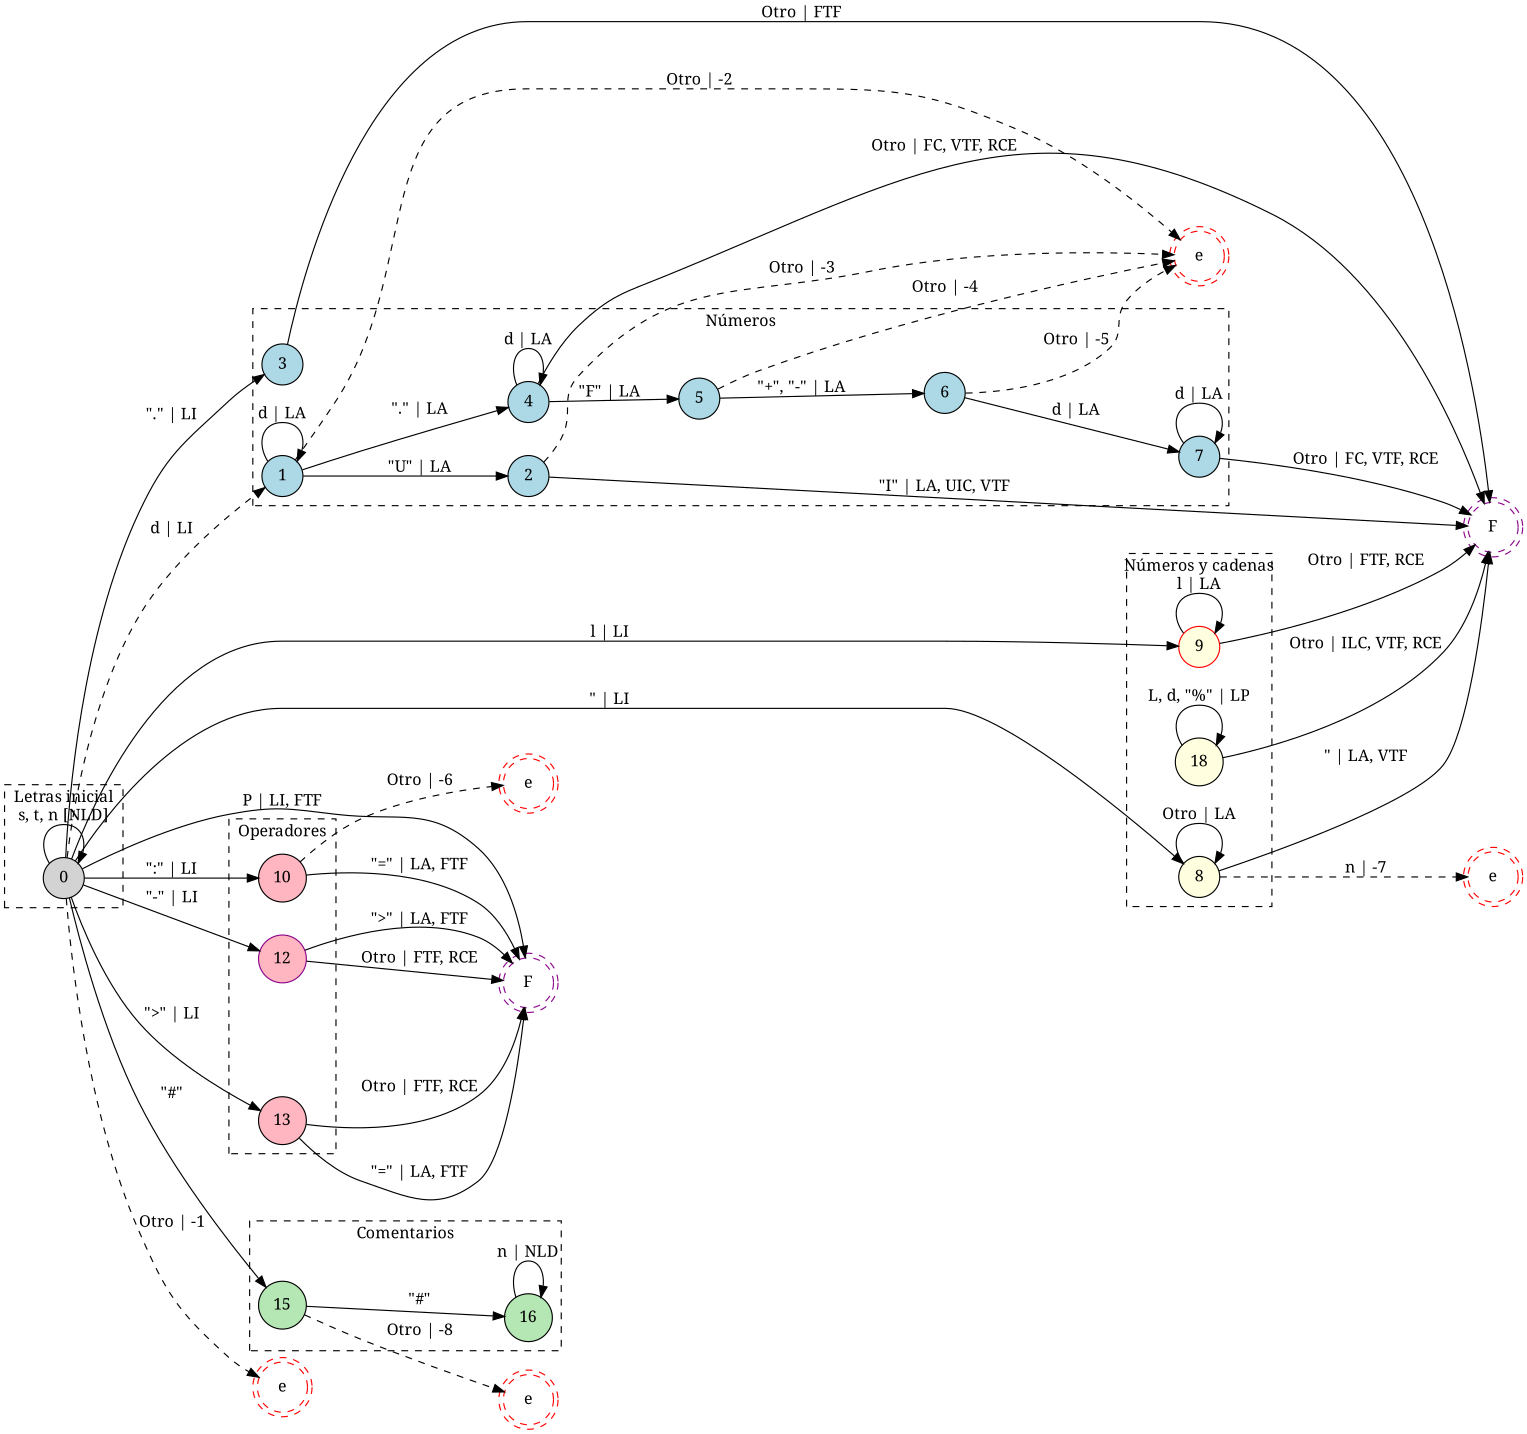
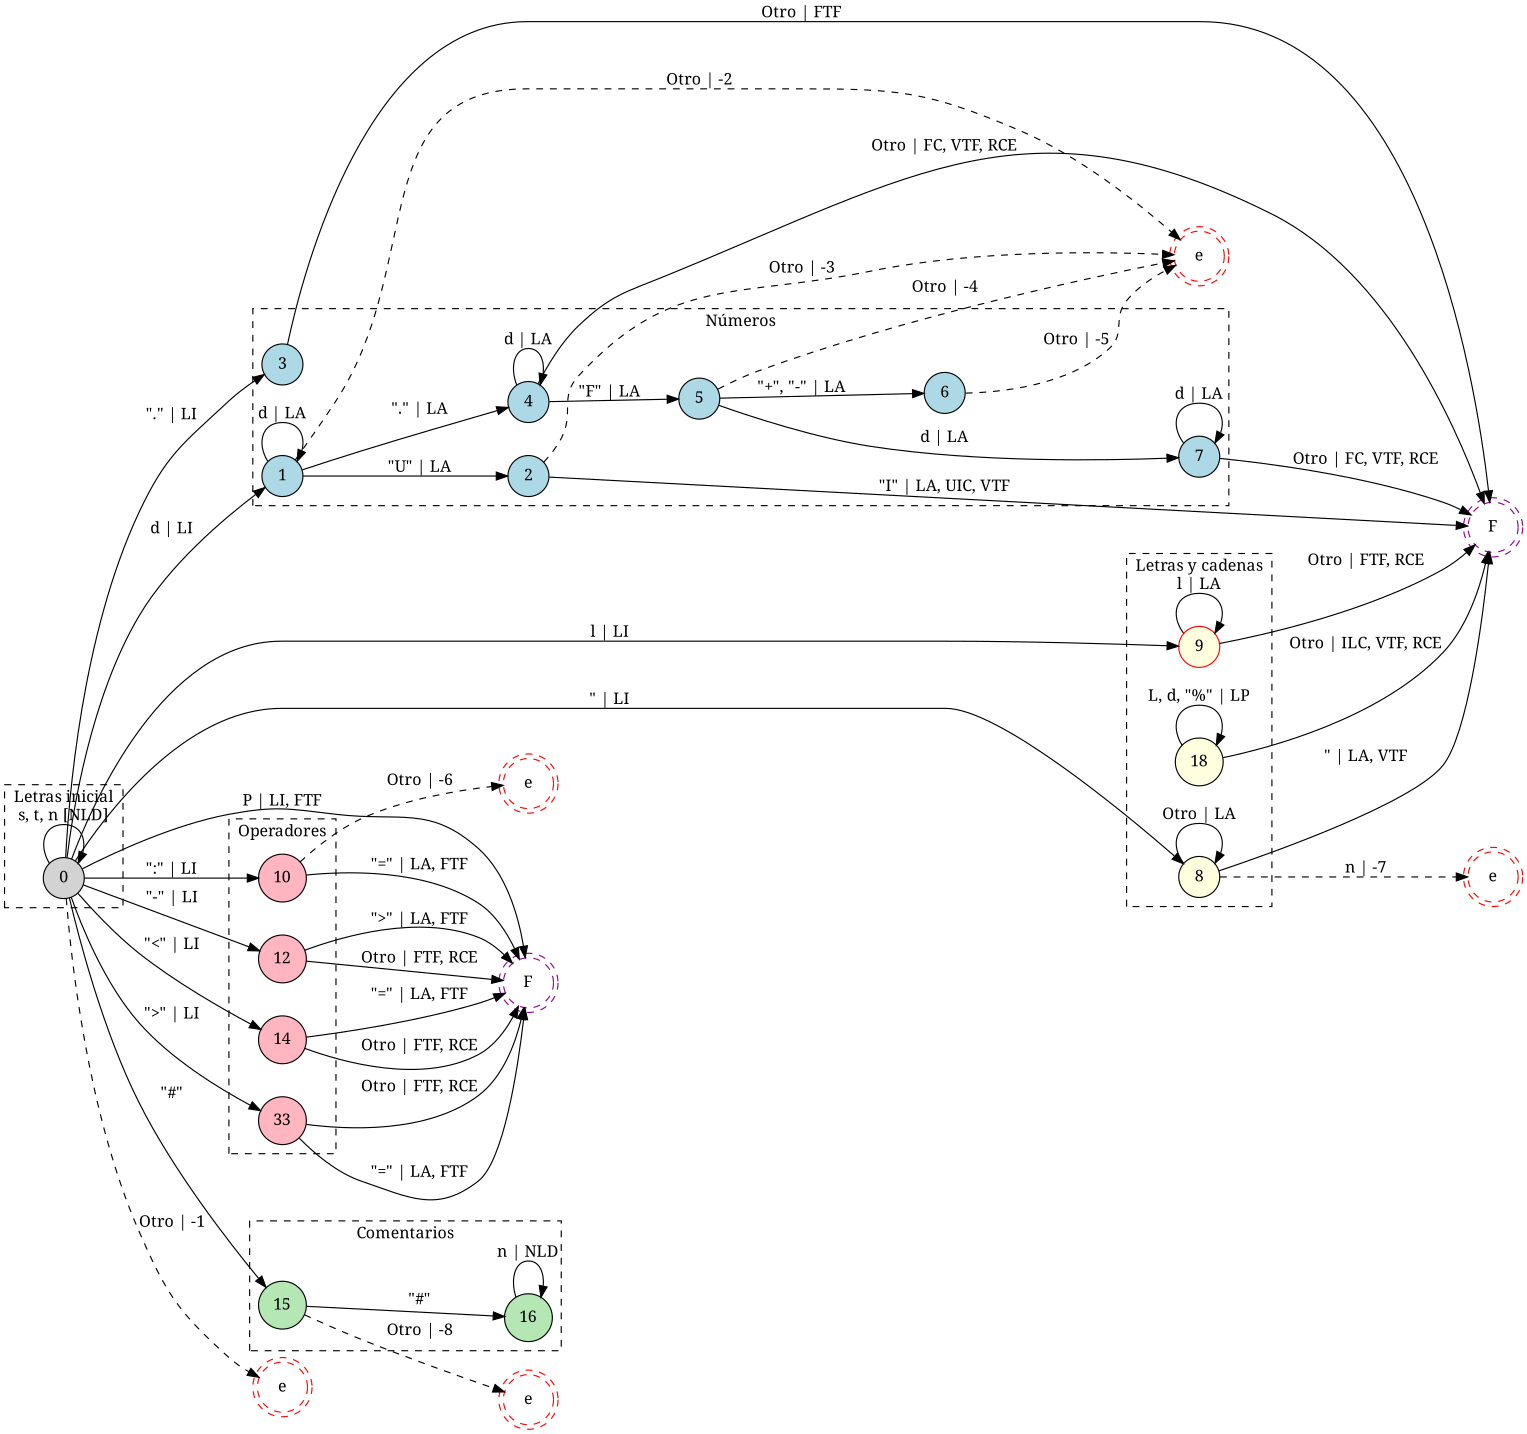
edge "6" -> "7": now "5" -> "7"
cluster "Números y cadenas": label "Números y cadenas" -> "Letras y cadenas"
edge "0" -> "1": style dashed -> solid
node "12": color #8a048a -> black
node "14": added
node "13": label "13" -> "33"
